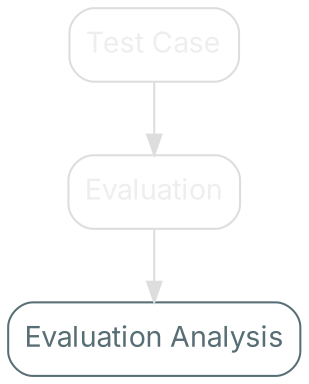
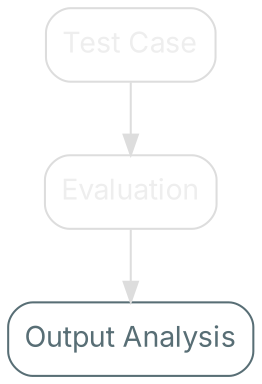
node "Evaluation Analysis": label "Evaluation Analysis" -> "Output Analysis"
